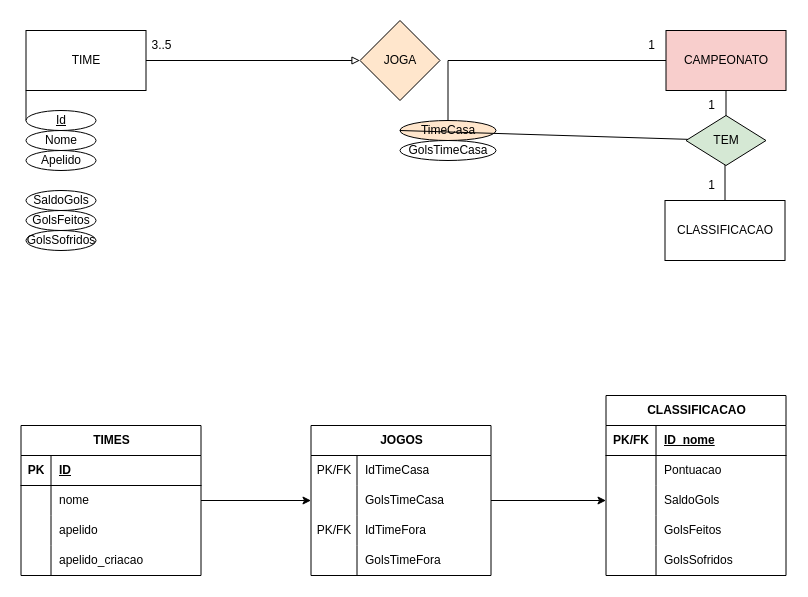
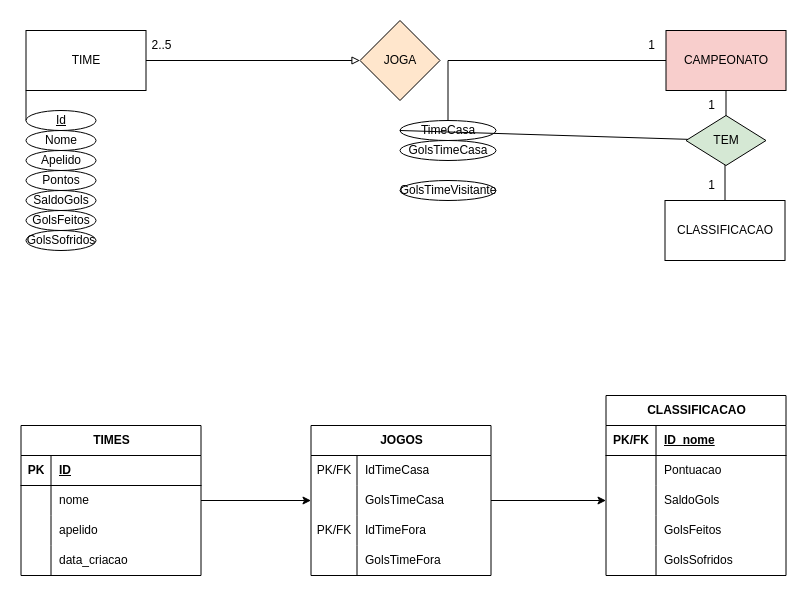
node "3..5": label "3..5" -> "2..5"
node "TimeCasa": fillcolor #ffe6cc -> #ffffff
node "Pontos": added
node "GolsTimeVisitante": added
node "apelido_criacao": label "apelido_criacao" -> "data_criacao"
